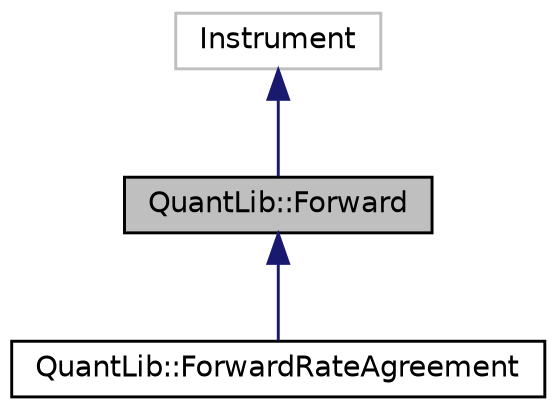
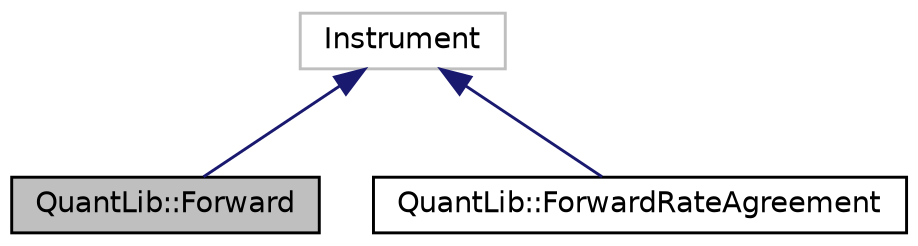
edge "QuantLib::ForwardRateAgreement" -> "QuantLib::Forward": now "QuantLib::ForwardRateAgreement" -> "Instrument"
